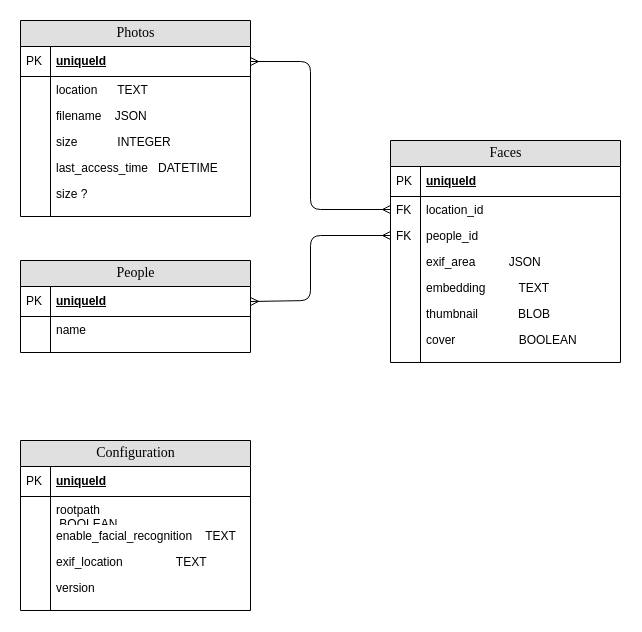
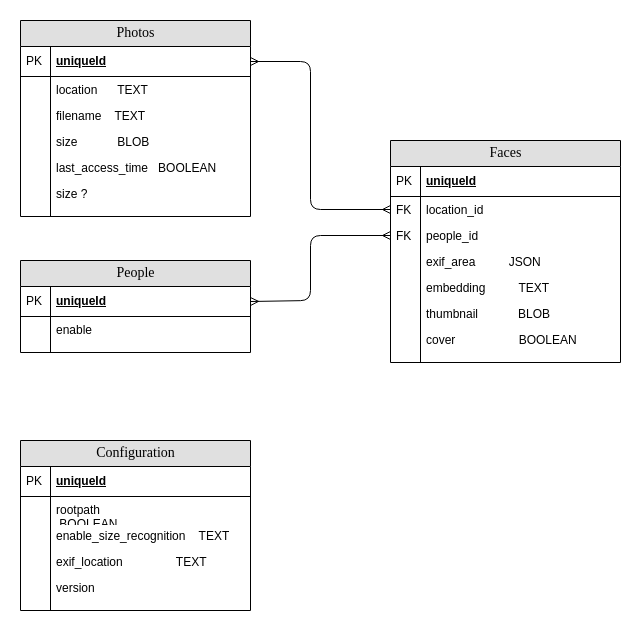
node "filename JSON": label "filename JSON" -> "filename TEXT"
node "size INTEGER": label "size INTEGER" -> "size BLOB"
node "last_access_time DATETIME": label "last_access_time DATETIME" -> "last_access_time BOOLEAN"
node "name": label "name" -> "enable"
node "enable_facial_recognition TEXT": label "enable_facial_recognition TEXT" -> "enable_size_recognition TEXT"
